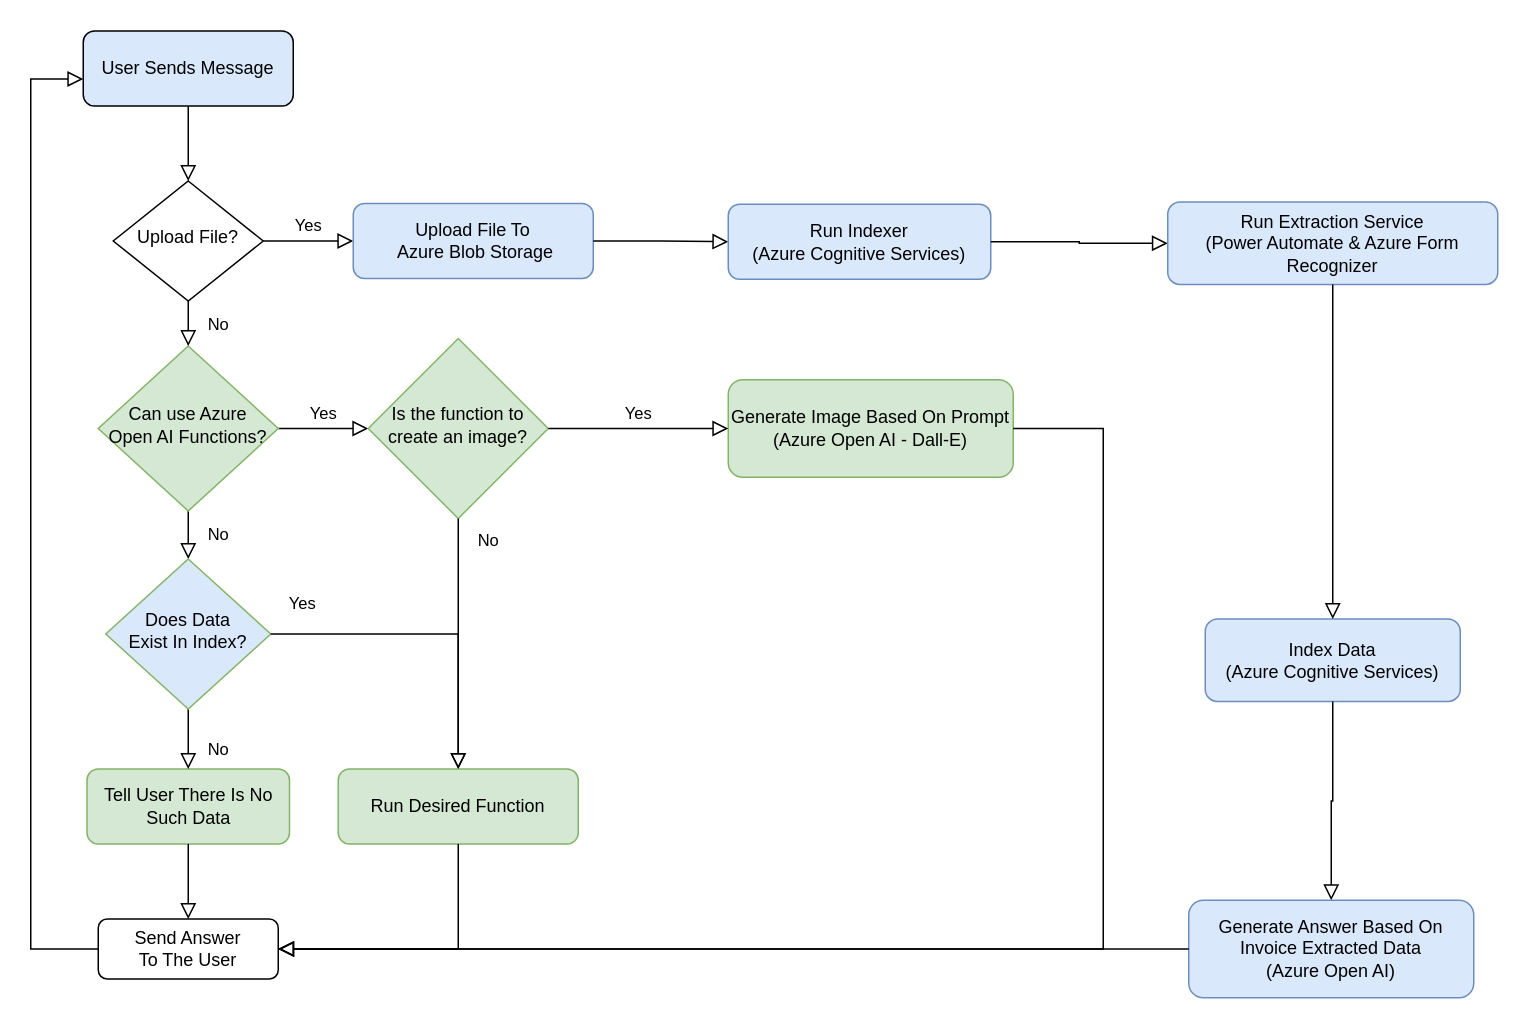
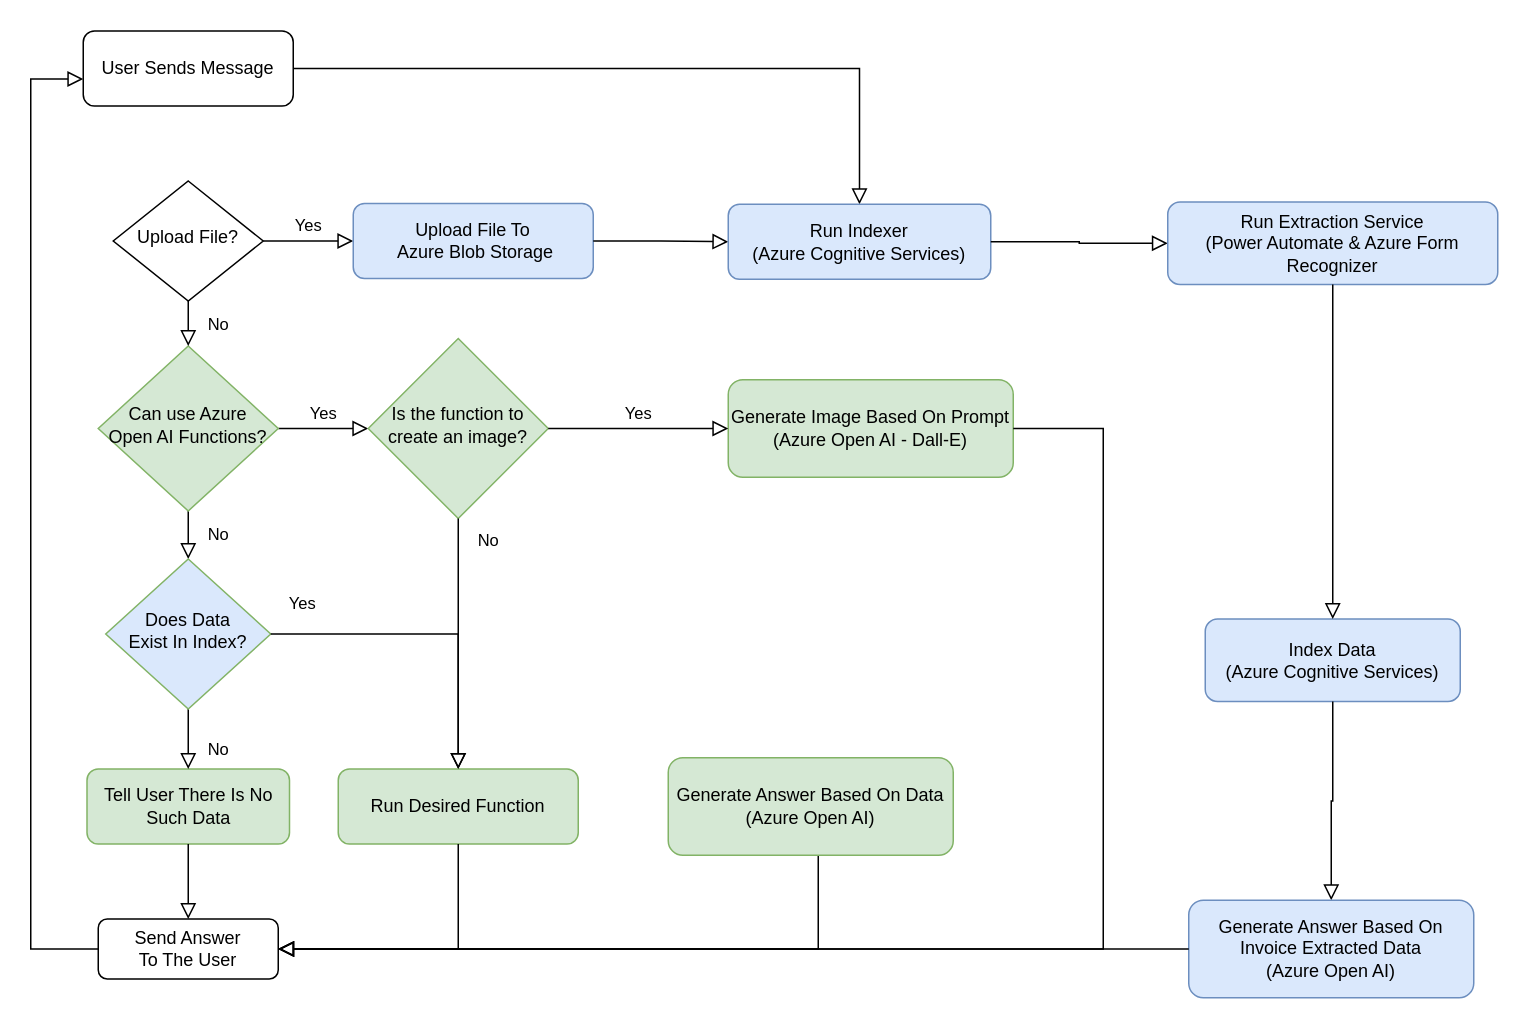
node "User Sends Message": fillcolor #dae8fc -> #ffffff
edge "User Sends Message" -> "Upload File?": now "User Sends Message" -> "Run Indexer (Azure Cognitive Services)"
node "Generate Answer Based On Data (Azure Open AI)": added
edge "Generate Answer Based On Data (Azure Open AI)" -> "Send Answer To The User": added
